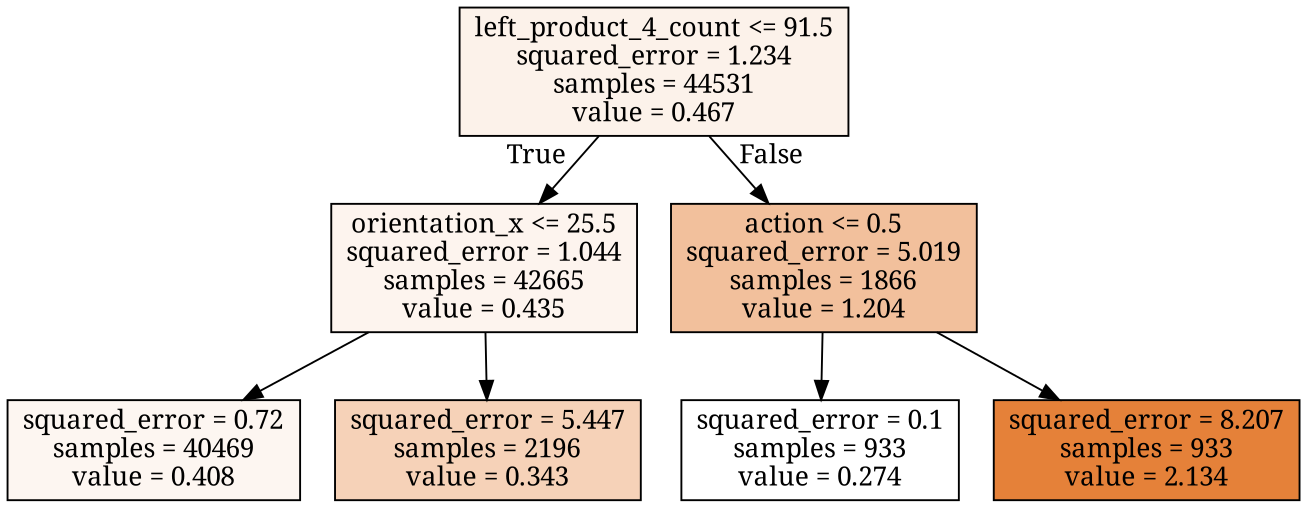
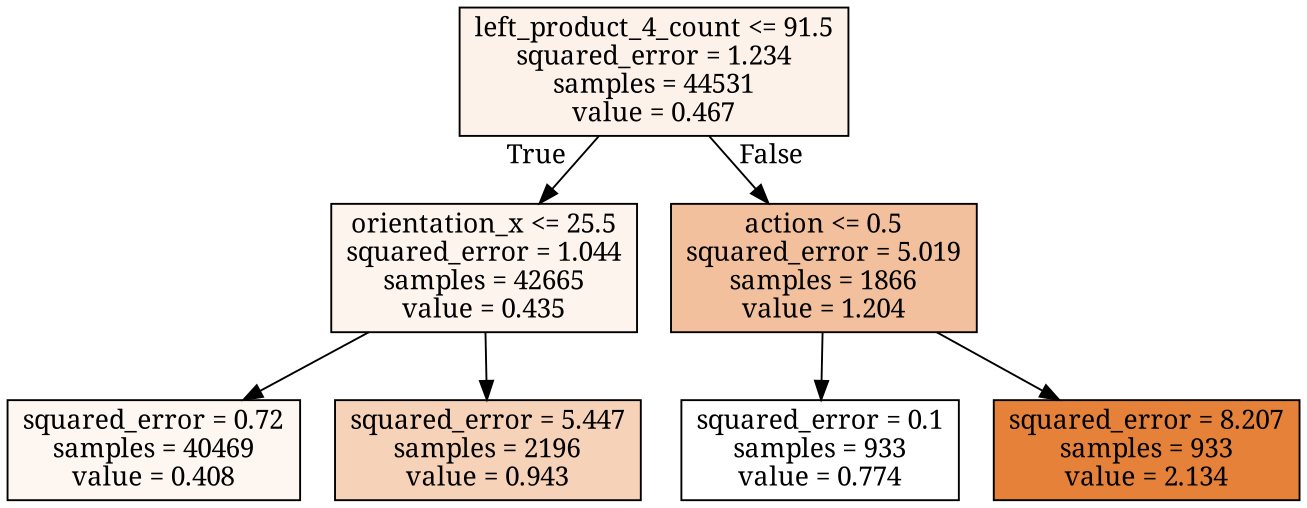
node "squared_error = 5.447 samples = 2196 value = 0.343": label "squared_error = 5.447 samples = 2196 value = 0.343" -> "squared_error = 5.447 samples = 2196 value = 0.943"
node "squared_error = 0.1 samples = 933 value = 0.274": label "squared_error = 0.1 samples = 933 value = 0.274" -> "squared_error = 0.1 samples = 933 value = 0.774"
